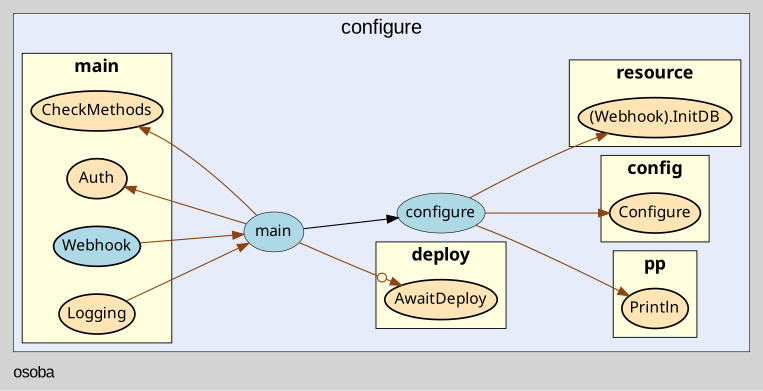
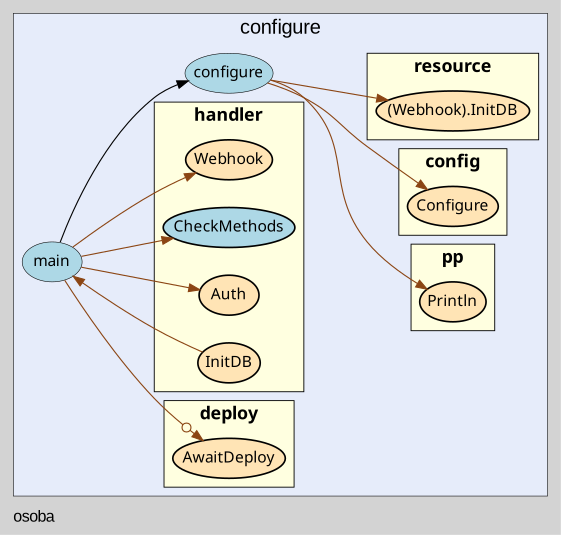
cluster "main": label "main" -> "handler"
node "CheckMethods": fillcolor moccasin -> lightblue
edge "Webhook" -> "main": reversed
node "Webhook": fillcolor lightblue -> moccasin
node "Logging": label "Logging" -> "InitDB"
